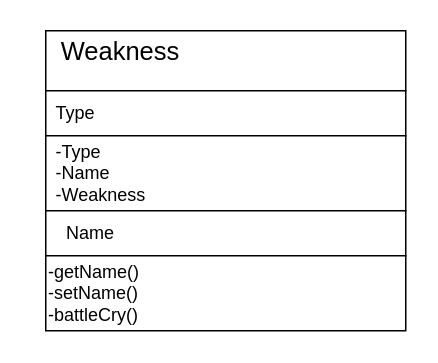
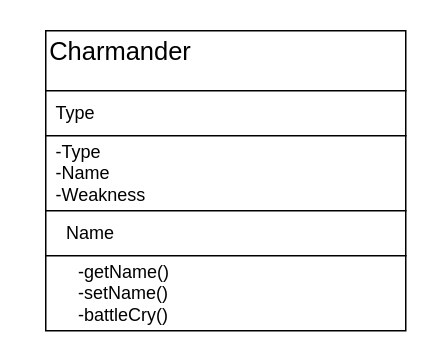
node "Weakness": label "Weakness" -> "Charmander"
node "-getName() -setName() -battleCry()": moved (128, 293) -> (158, 293)
